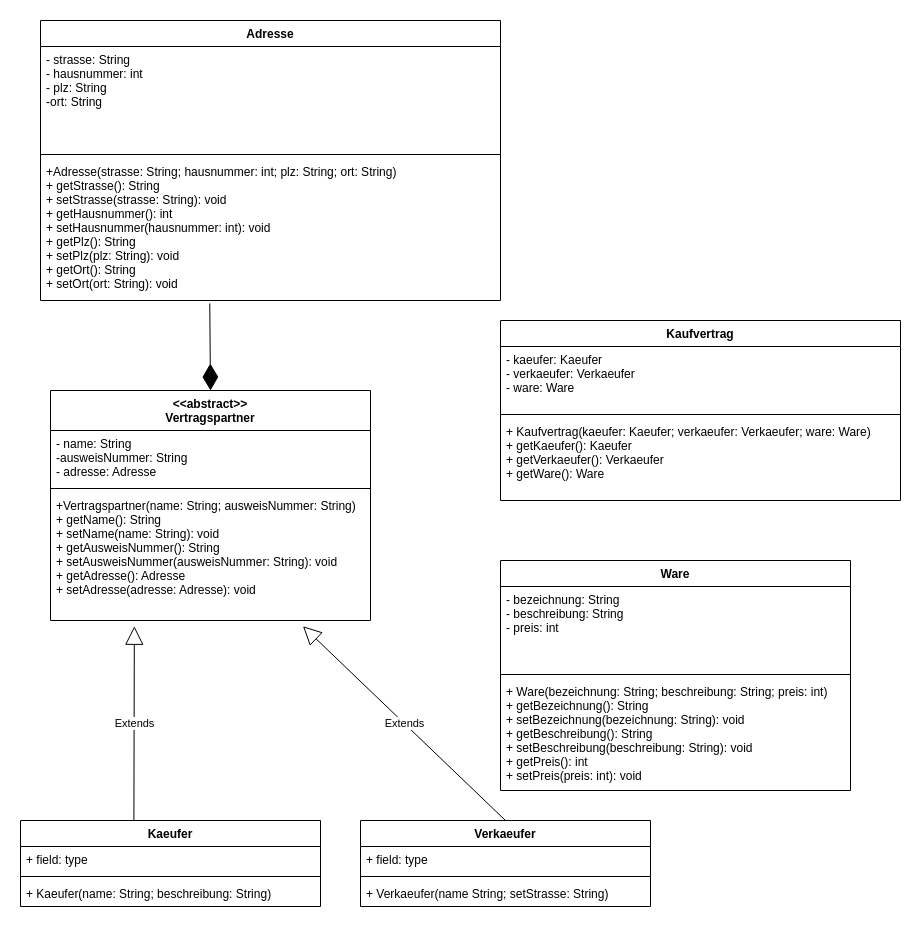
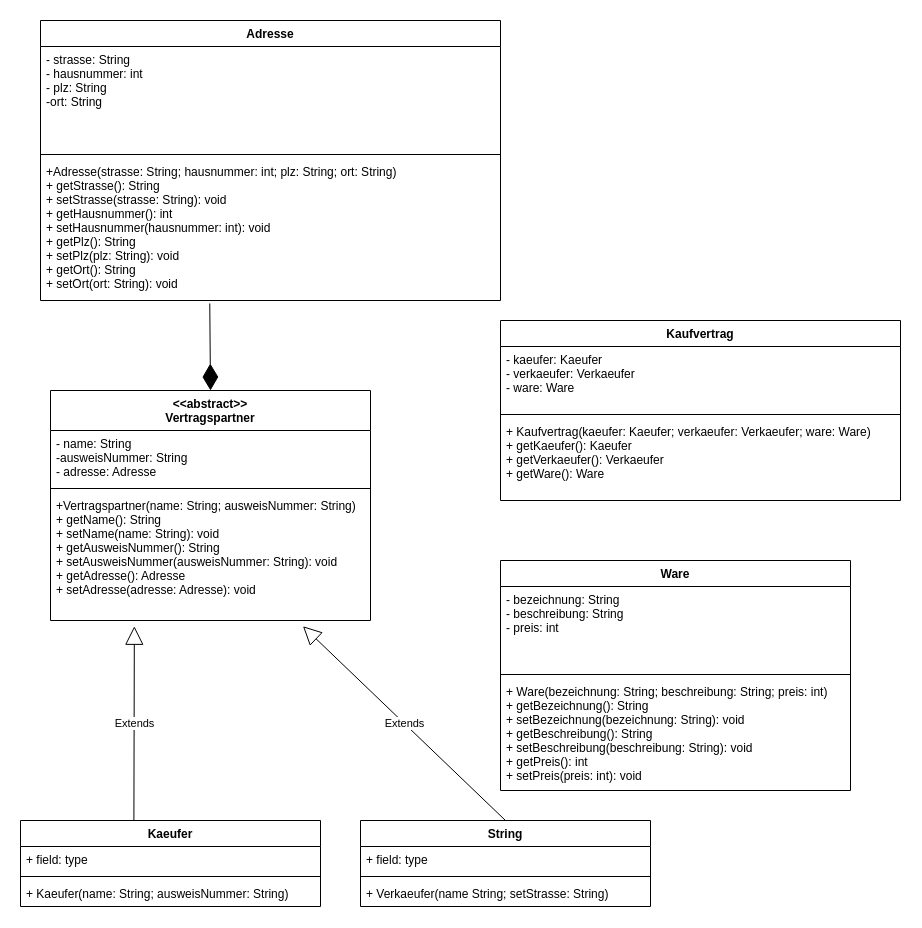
node "Verkaeufer": label "Verkaeufer" -> "String"
node "+ Kaeufer(name: String; beschreibung: String)": label "+ Kaeufer(name: String; beschreibung: String)" -> "+ Kaeufer(name: String; ausweisNummer: String)"
